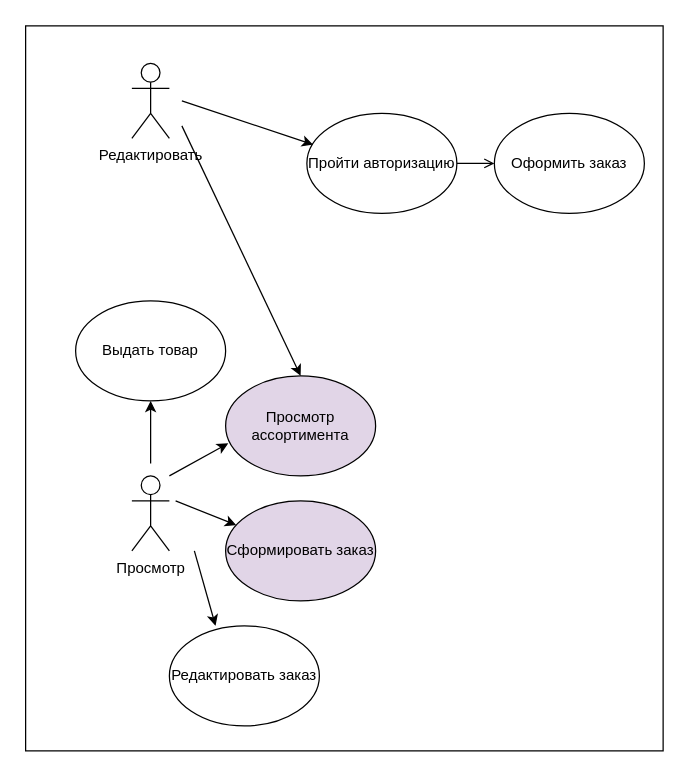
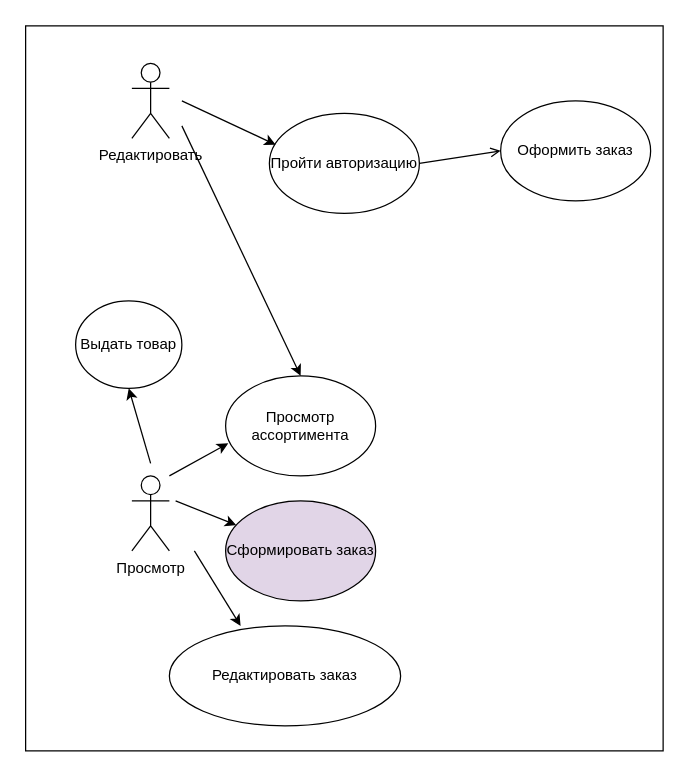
node "Пройти авторизацию": moved (382, 163) -> (344, 163)
node "Оформить заказ": moved (569, 163) -> (576, 151)
node "Выдать товар": size 150x100 -> 106x88
node "Просмотр ассортимента": fillcolor #e1d5e7 -> #ffffff
node "Редактировать заказ": size 150x100 -> 231x100
